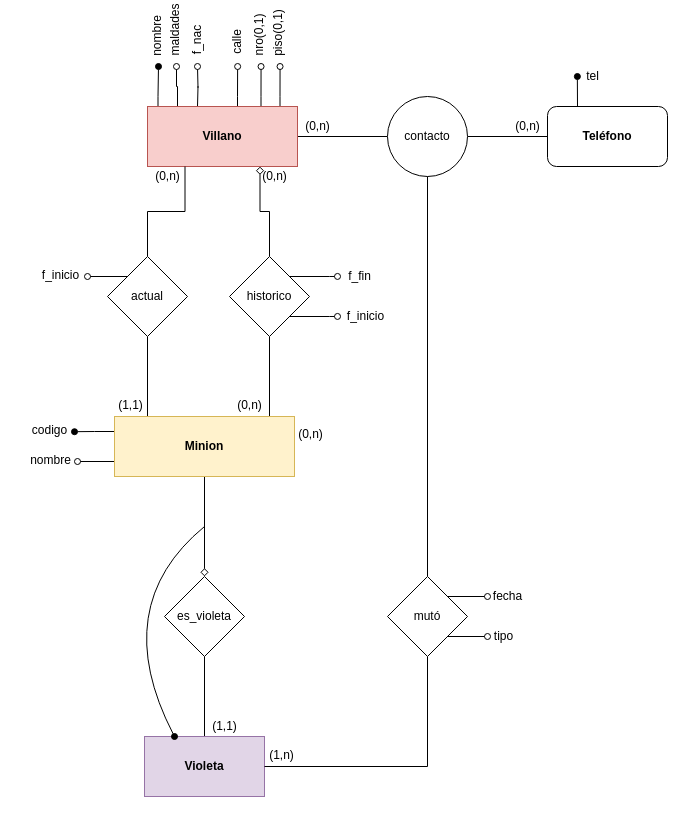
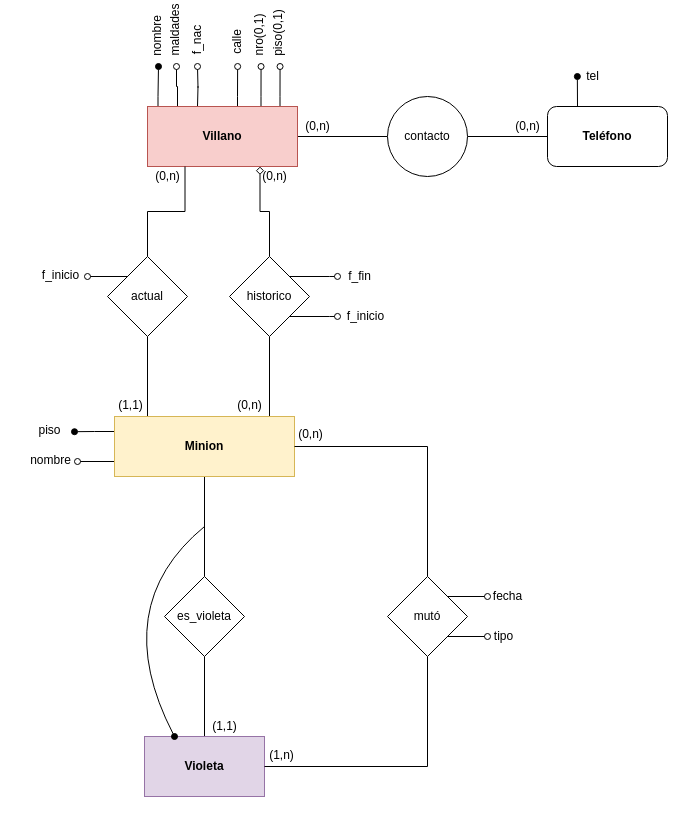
edge "contacto" -- "mutó": now "Minion" -- "mutó"
node "codigo": label "codigo" -> "piso"
edge "Minion" -> "es_violeta": arrowhead diamond -> none
